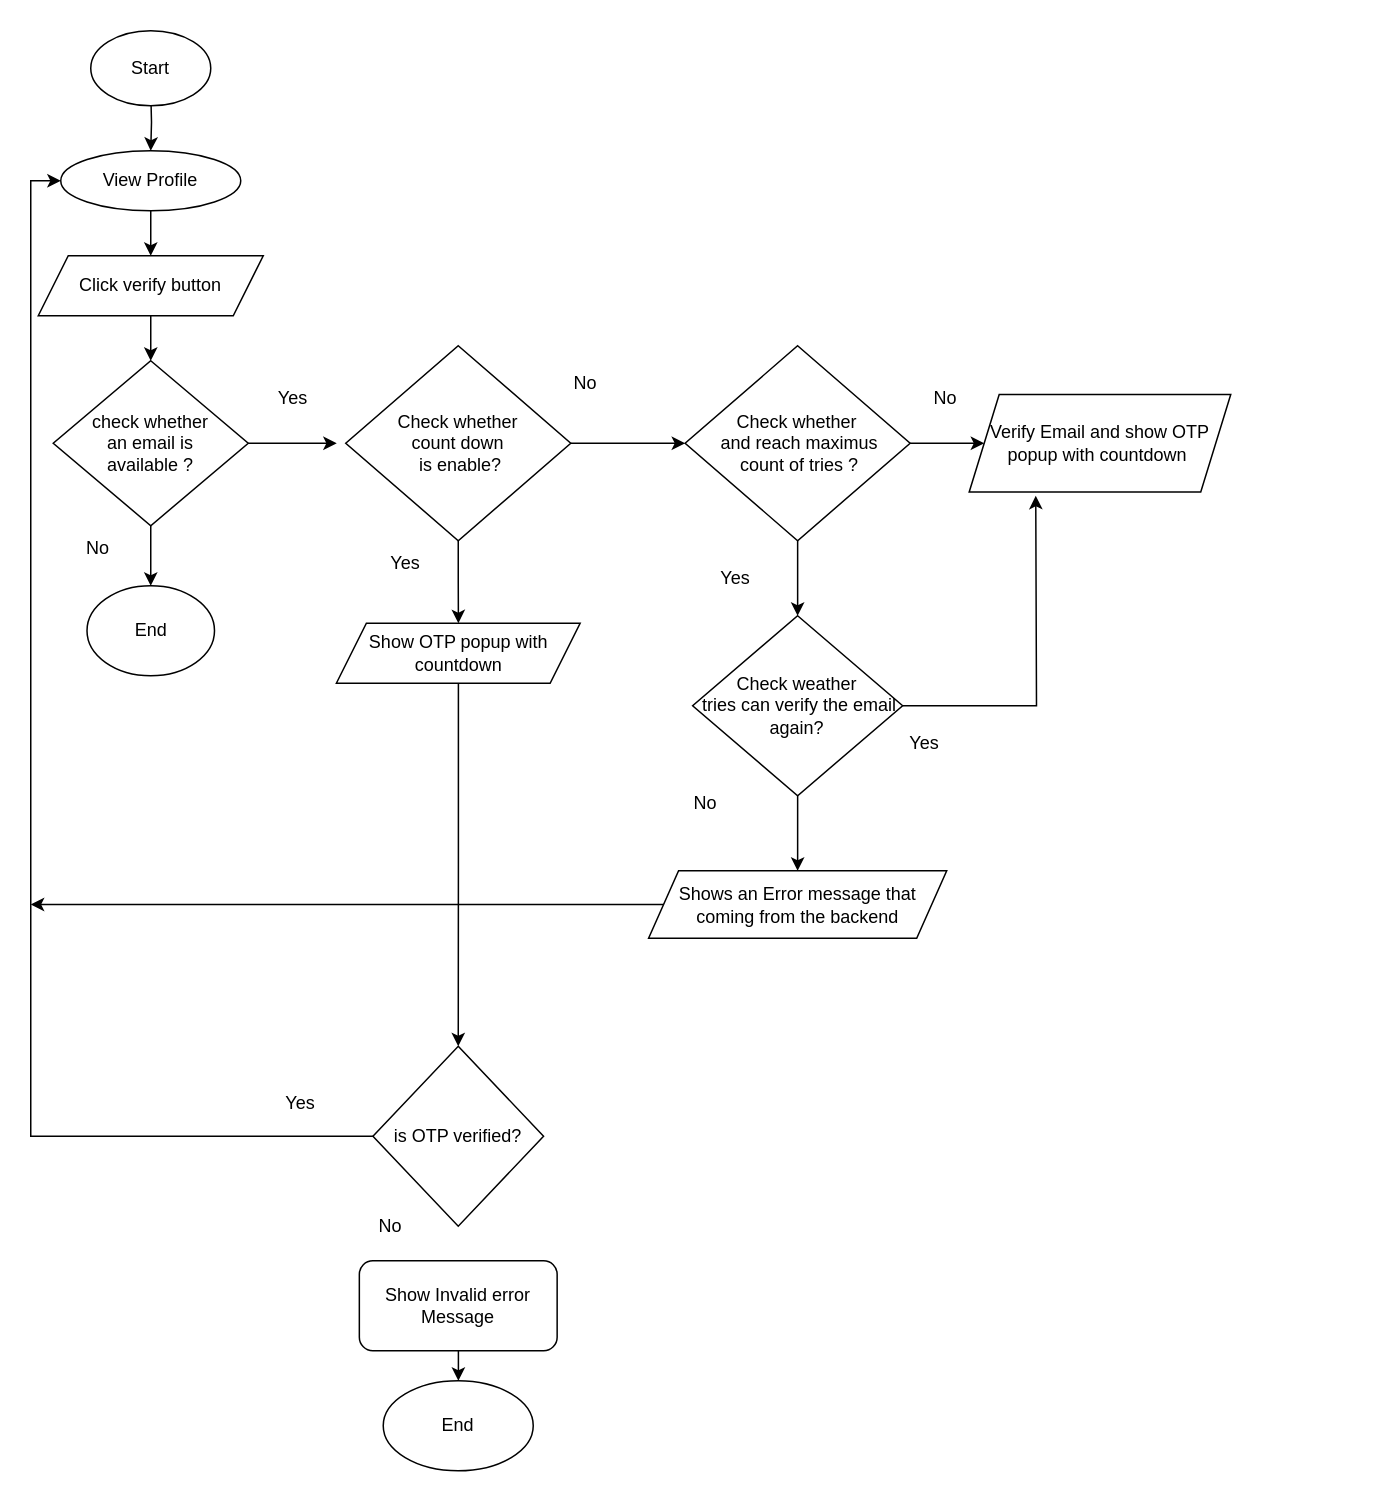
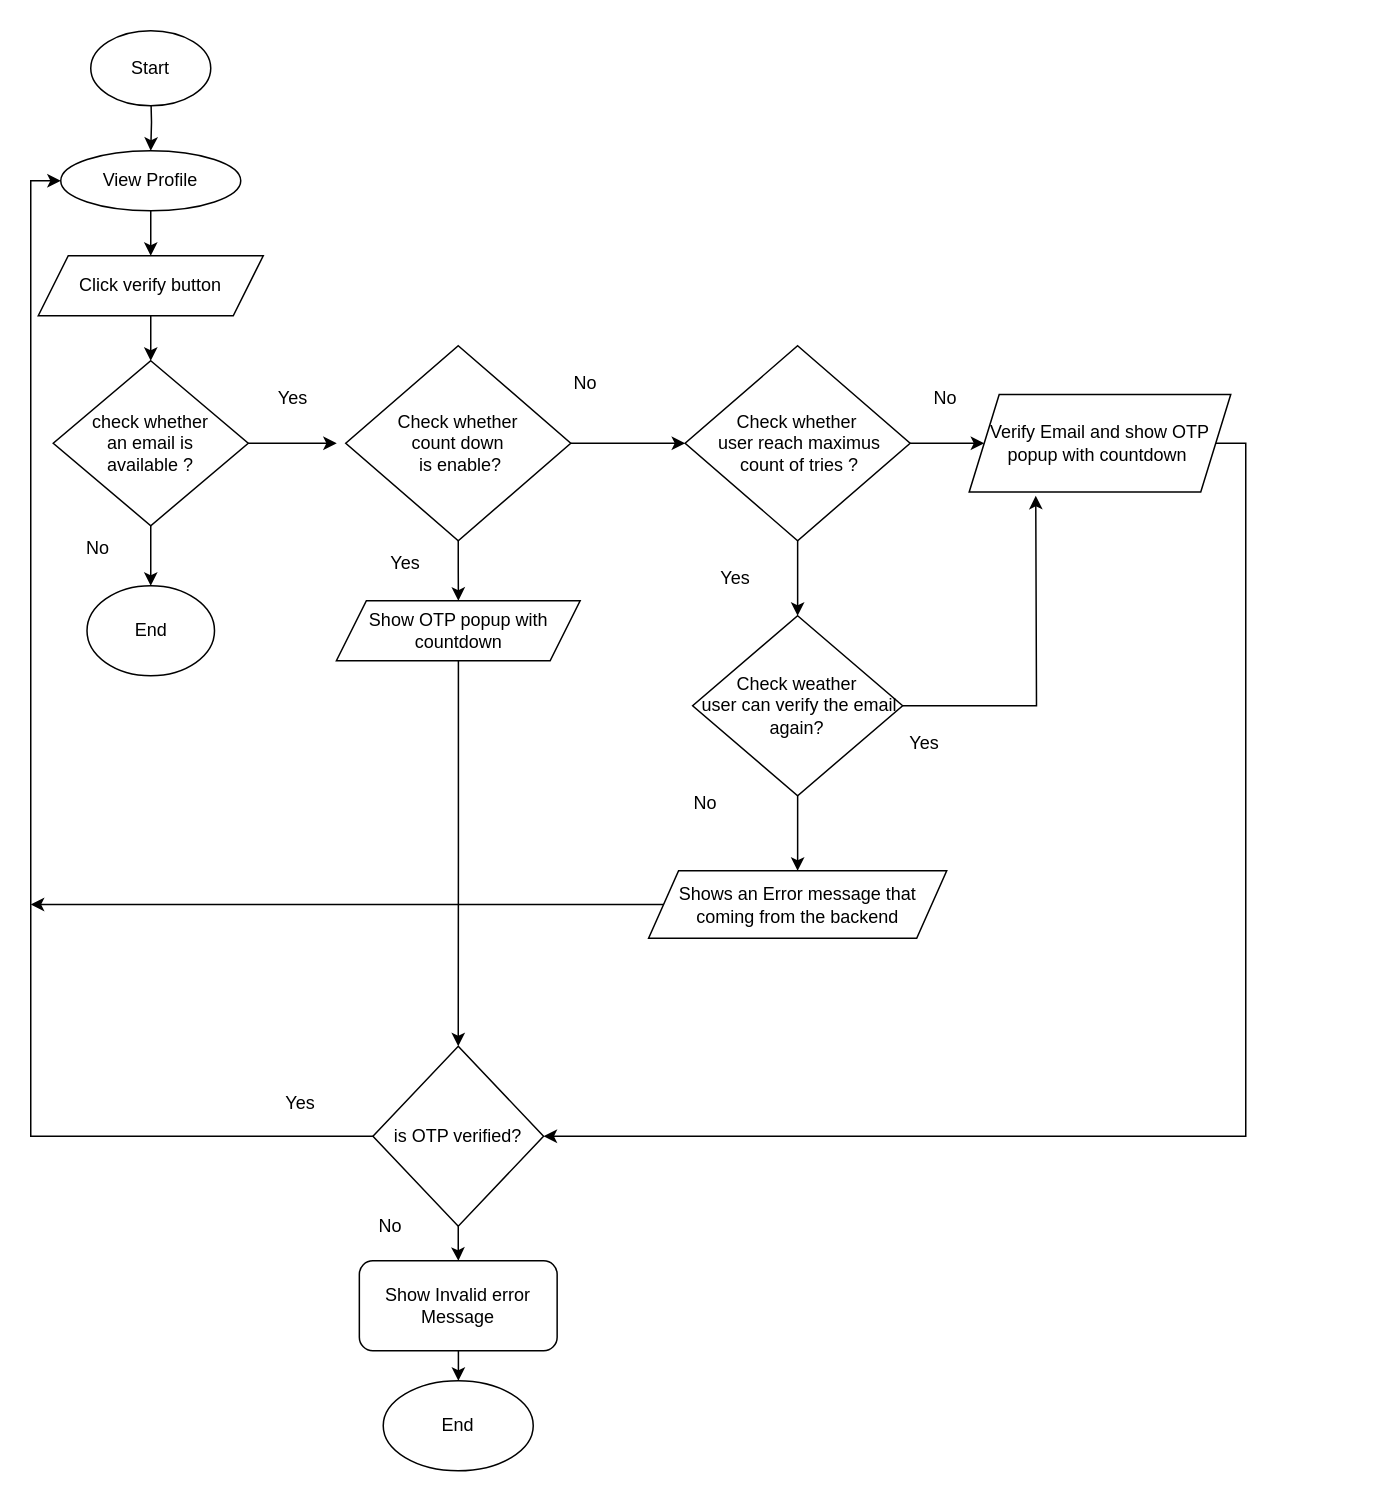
node "Check whether and reach maximus count of tries ?": label "Check whether and reach maximus count of tries ?" -> "Check whether user reach maximus count of tries ?"
node "Show OTP popup with countdown": moved (458, 653) -> (458, 631)
node "Check weather tries can verify the email again?": label "Check weather tries can verify the email again?" -> "Check weather user can verify the email again?"
edge "Verify Email and show OTP popup with countdown" -> "is OTP verified?": added
edge "is OTP verified?" -> "Show Invalid error Message": added
